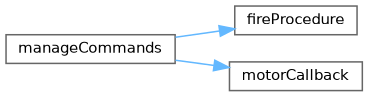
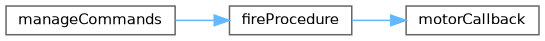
edge "manageCommands" -> "motorCallback": now "fireProcedure" -> "motorCallback"
